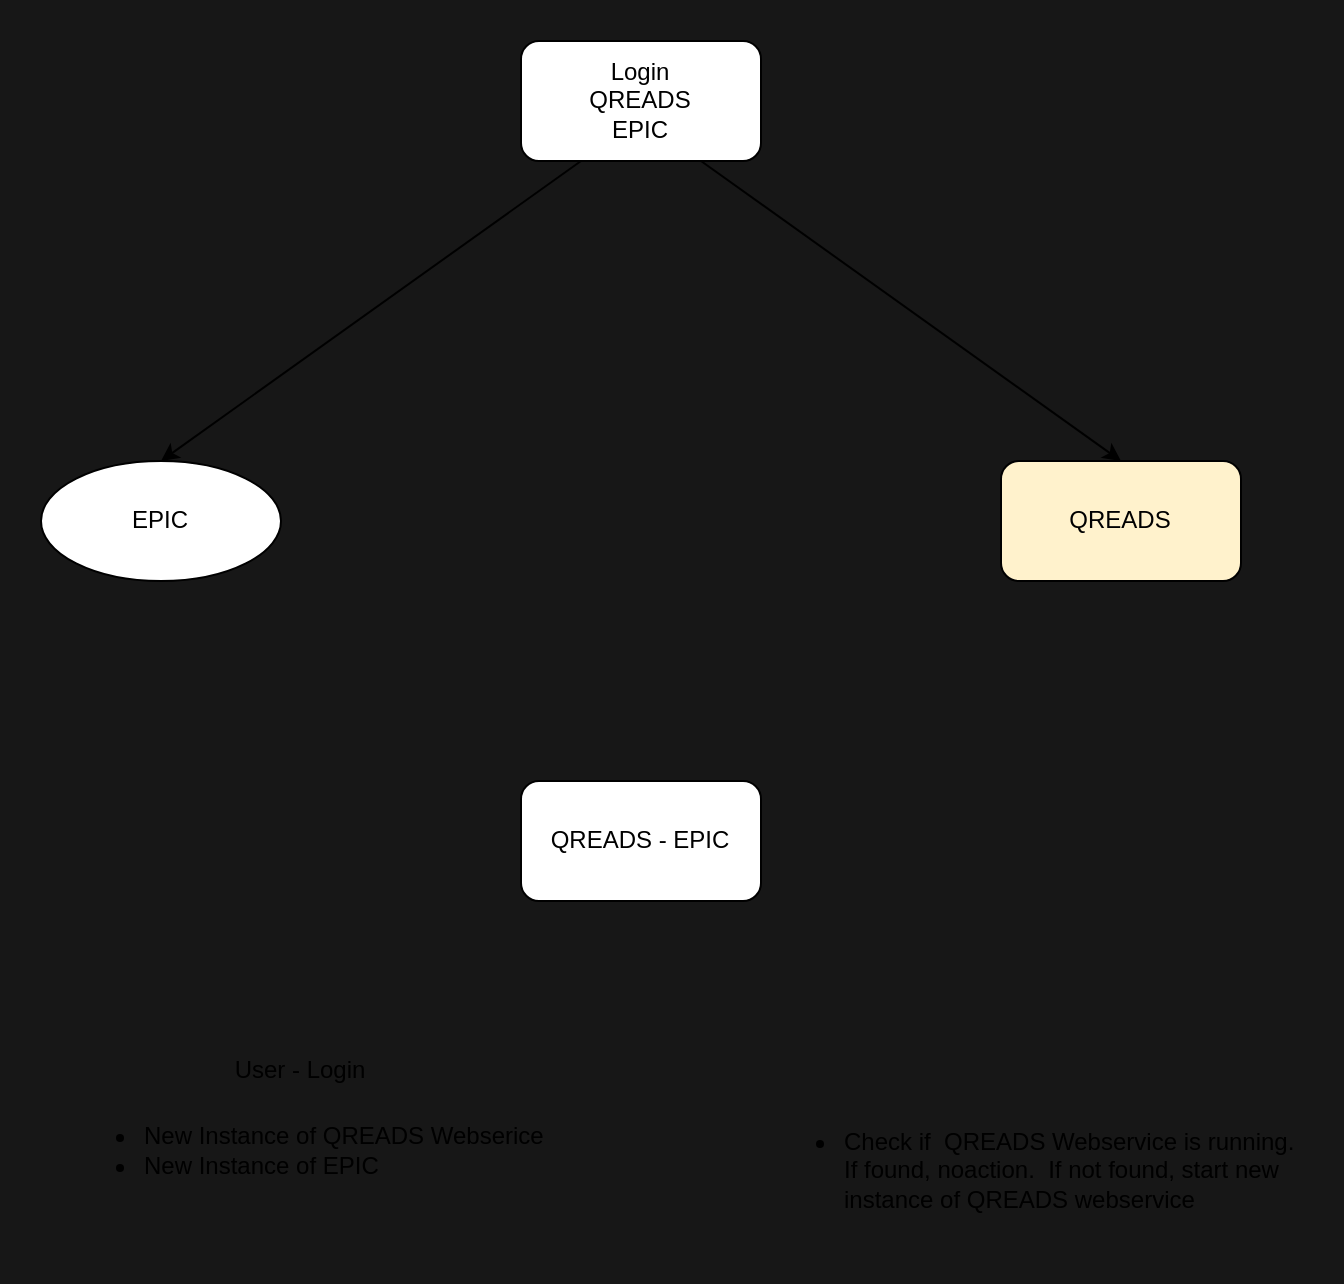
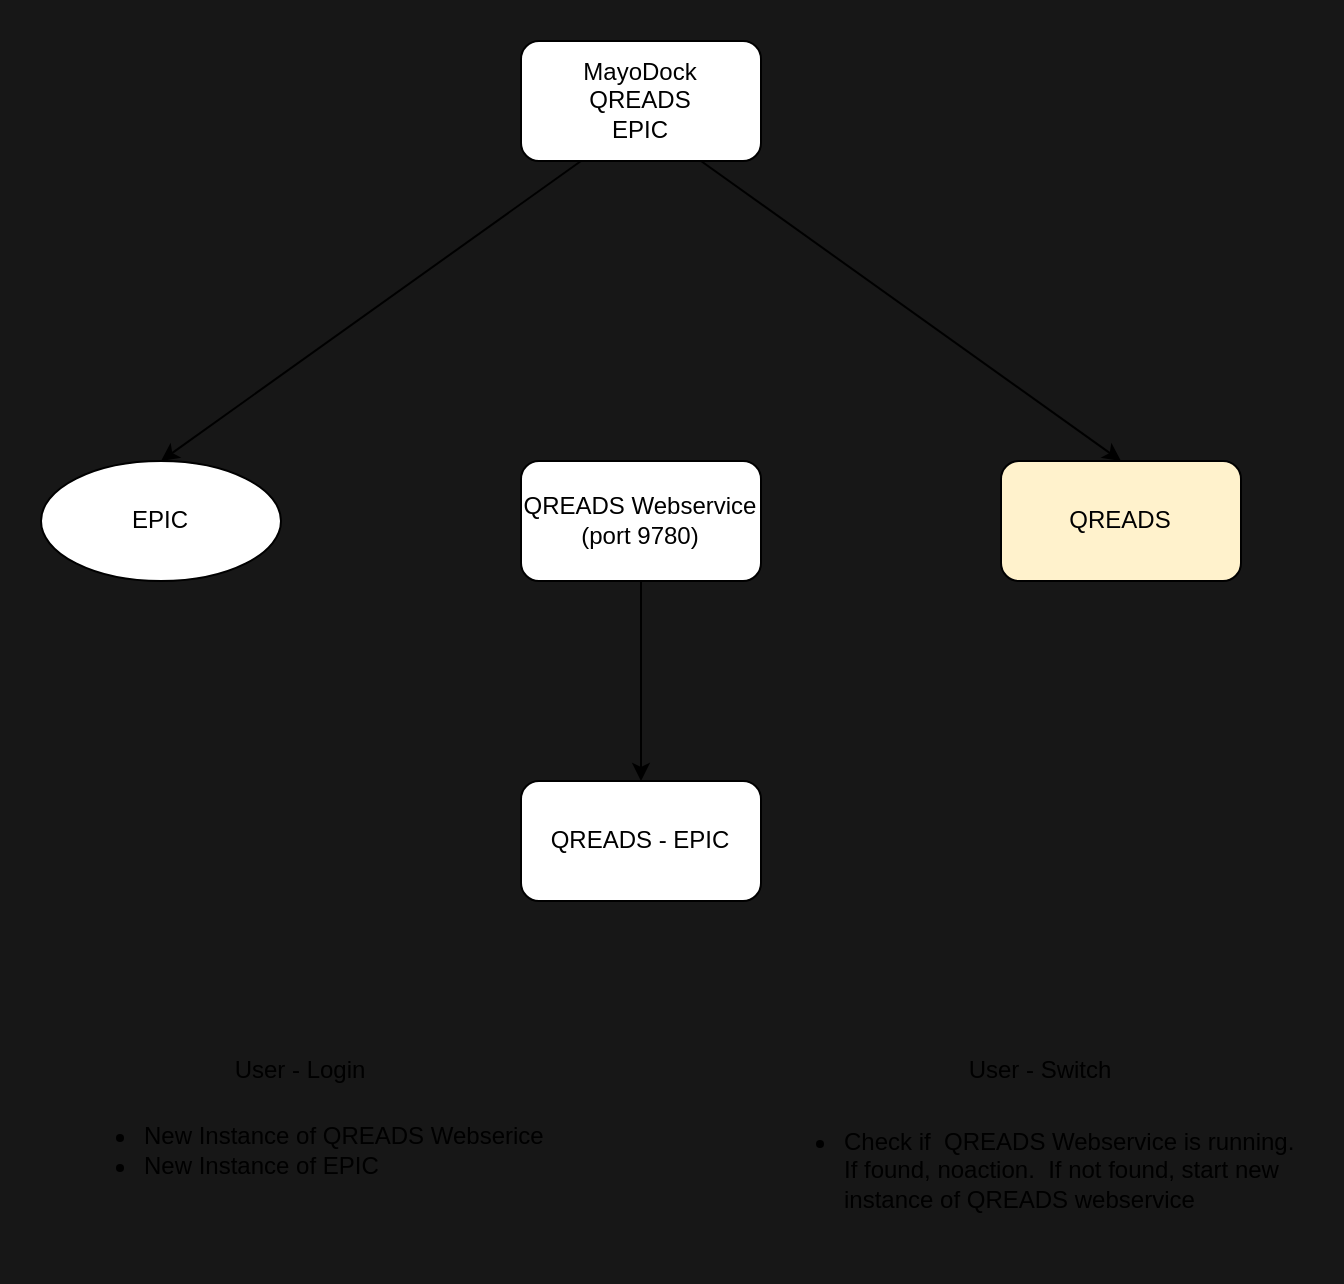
node "Login QREADS EPIC": label "Login QREADS EPIC" -> "MayoDock QREADS EPIC"
node "QREADS Webservice (port 9780)": added
edge "QREADS Webservice (port 9780)" -> "QREADS - EPIC": added
node "User - Switch": added
